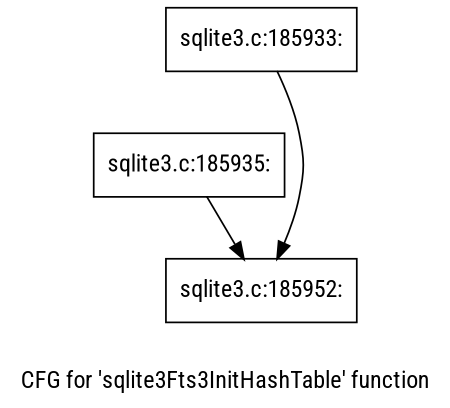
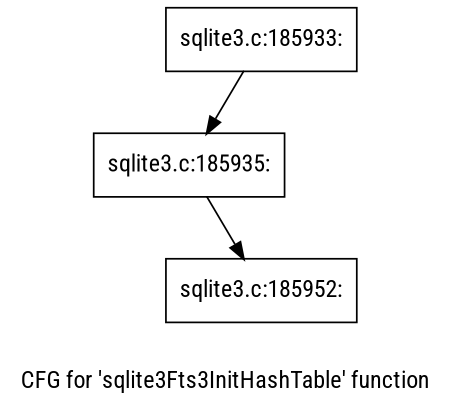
edge "sqlite3.c:185933:" -> "sqlite3.c:185952:": now "sqlite3.c:185933:" -> "sqlite3.c:185935:"
